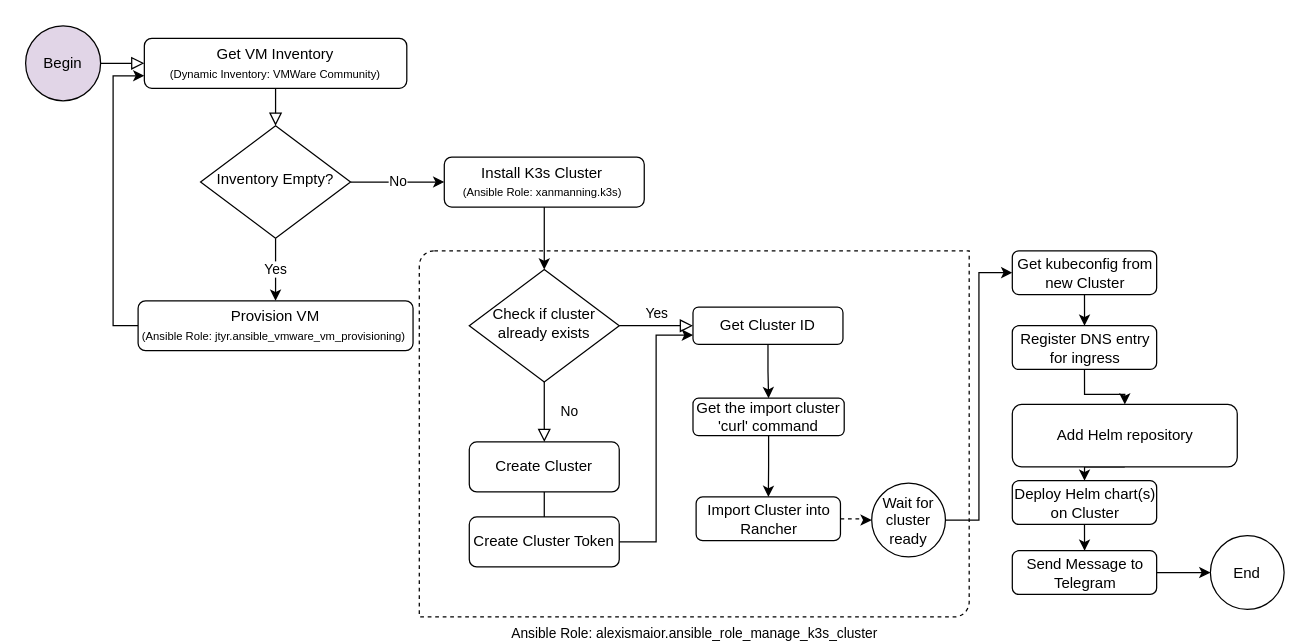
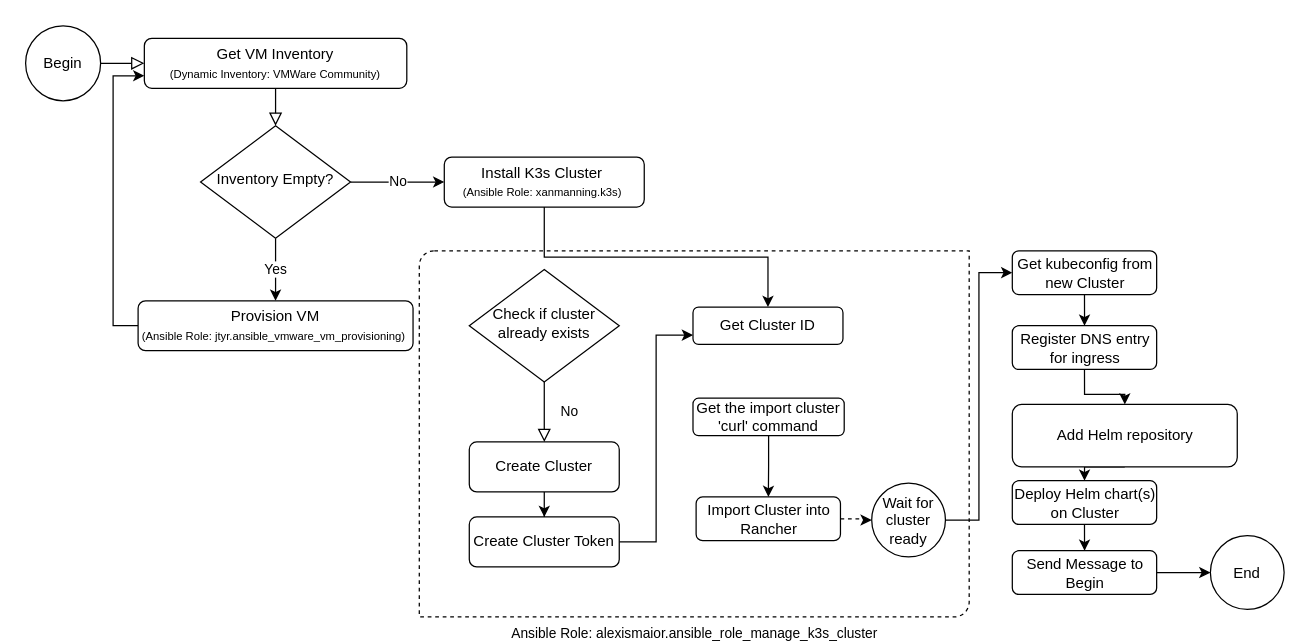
node "Begin": fillcolor #e1d5e7 -> #ffffff
edge "Install K3s Cluster (Ansible Role: xanmanning.k3s)" -> "Check if cluster already exists": now "Install K3s Cluster (Ansible Role: xanmanning.k3s)" -> "Get Cluster ID"
edge "Check if cluster already exists" -> "Get Cluster ID": removed, label "Yes"
edge "Get Cluster ID" -> "Get the import cluster 'curl' command": removed
edge "Create Cluster" -- "Create Cluster Token": arrowhead none -> classic
node "Send Message to Telegram": label "Send Message to Telegram" -> "Send Message to Begin"
